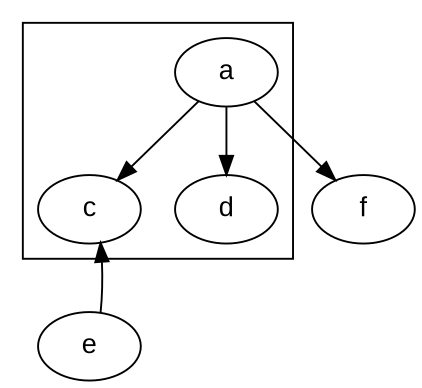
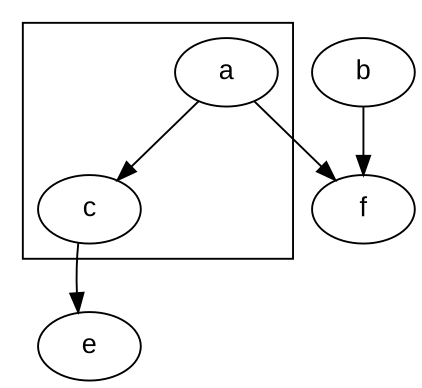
node "b": added
node "d": removed
edge "e" -> "c": reversed
